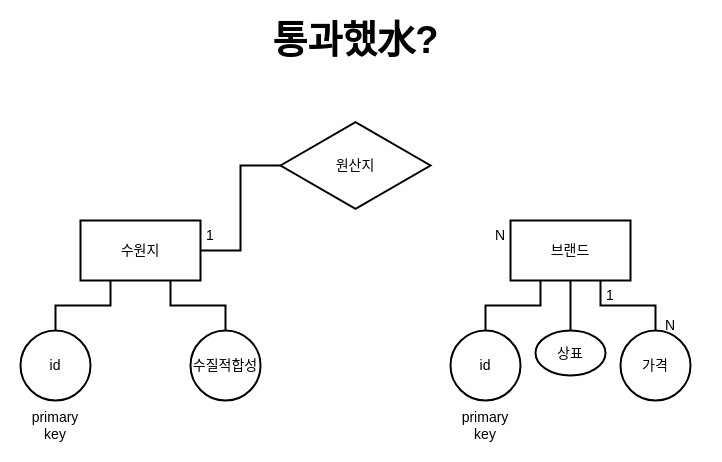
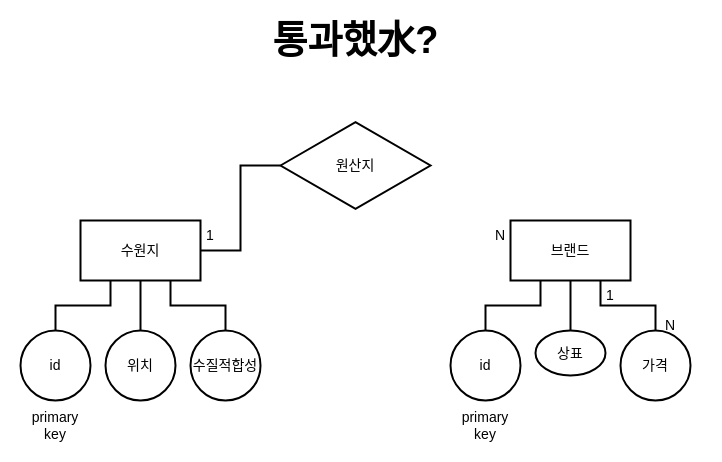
edge "수원지" -- "위치": added
node "위치": added
